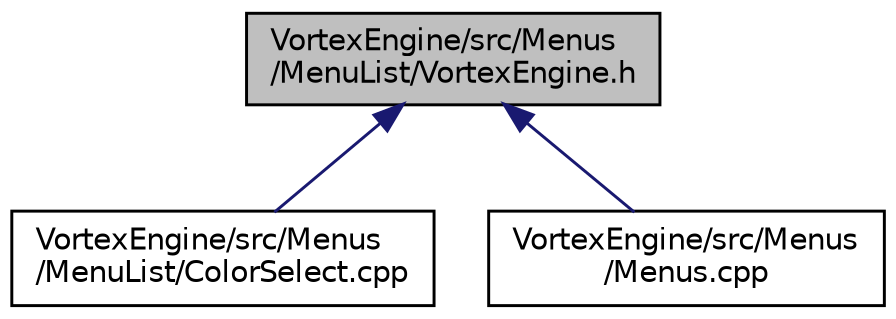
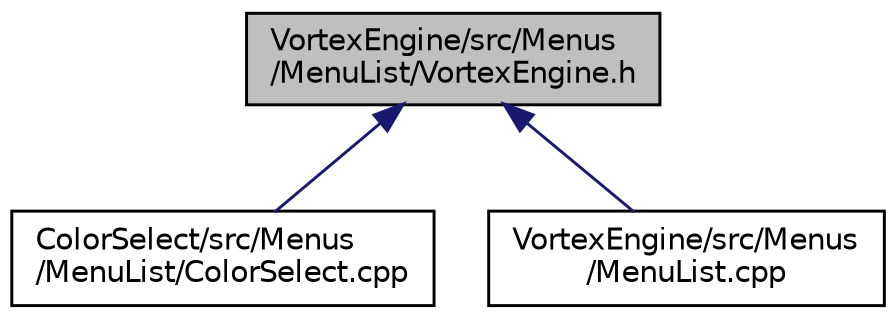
node "VortexEngine/src/Menus /MenuList/ColorSelect.cpp": label "VortexEngine/src/Menus /MenuList/ColorSelect.cpp" -> "ColorSelect/src/Menus /MenuList/ColorSelect.cpp"
node "VortexEngine/src/Menus /Menus.cpp": label "VortexEngine/src/Menus /Menus.cpp" -> "VortexEngine/src/Menus /MenuList.cpp"
